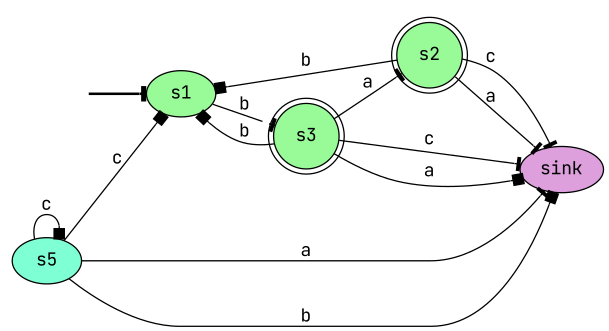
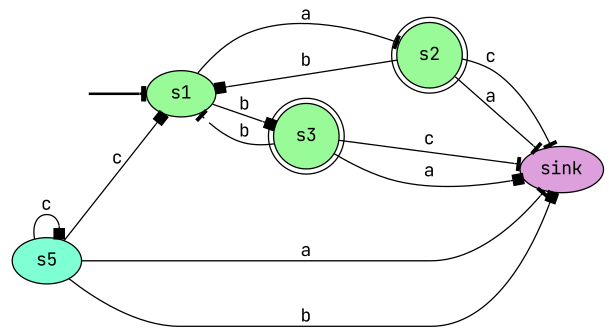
edge "s3" -> "s2": now "s1" -> "s2"
edge "s1" -> "s3": arrowhead tee -> box
edge "s3" -> "s1": arrowhead box -> tee
